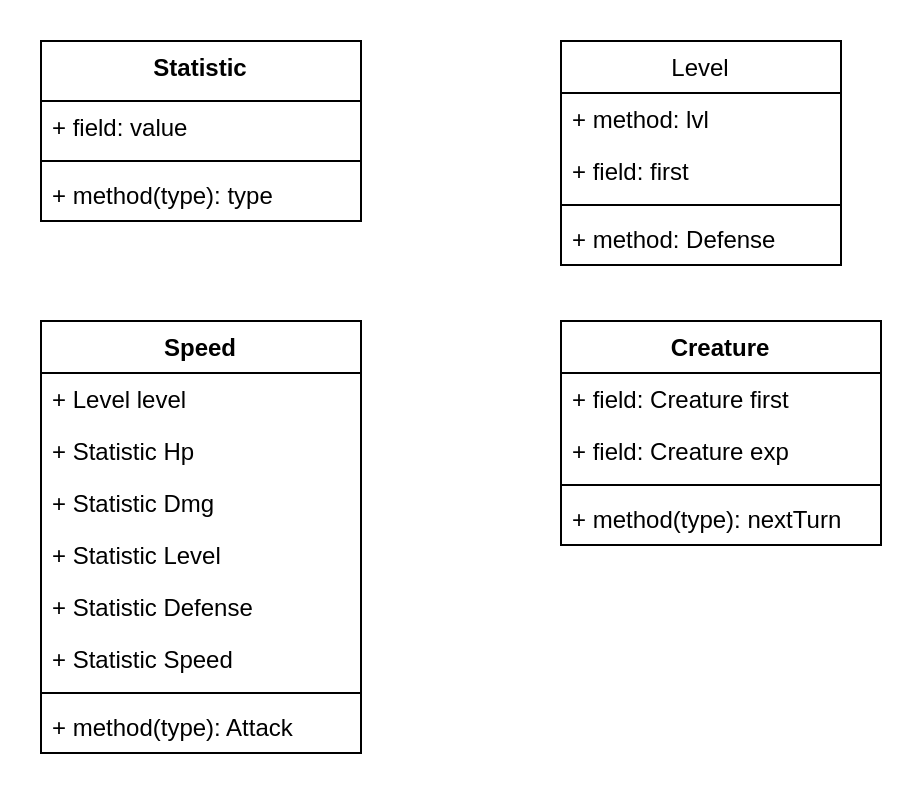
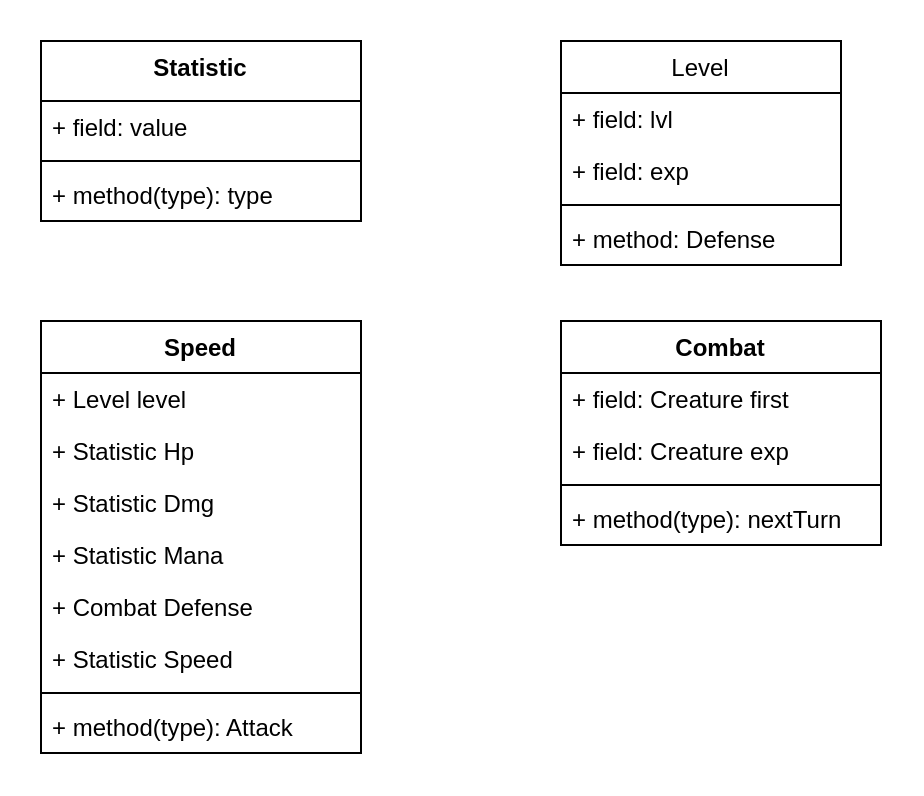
node "+ method: lvl": label "+ method: lvl" -> "+ field: lvl"
node "+ field: first": label "+ field: first" -> "+ field: exp"
node "Creature": label "Creature" -> "Combat"
node "+ Statistic Level": label "+ Statistic Level" -> "+ Statistic Mana"
node "+ Statistic Defense": label "+ Statistic Defense" -> "+ Combat Defense"
